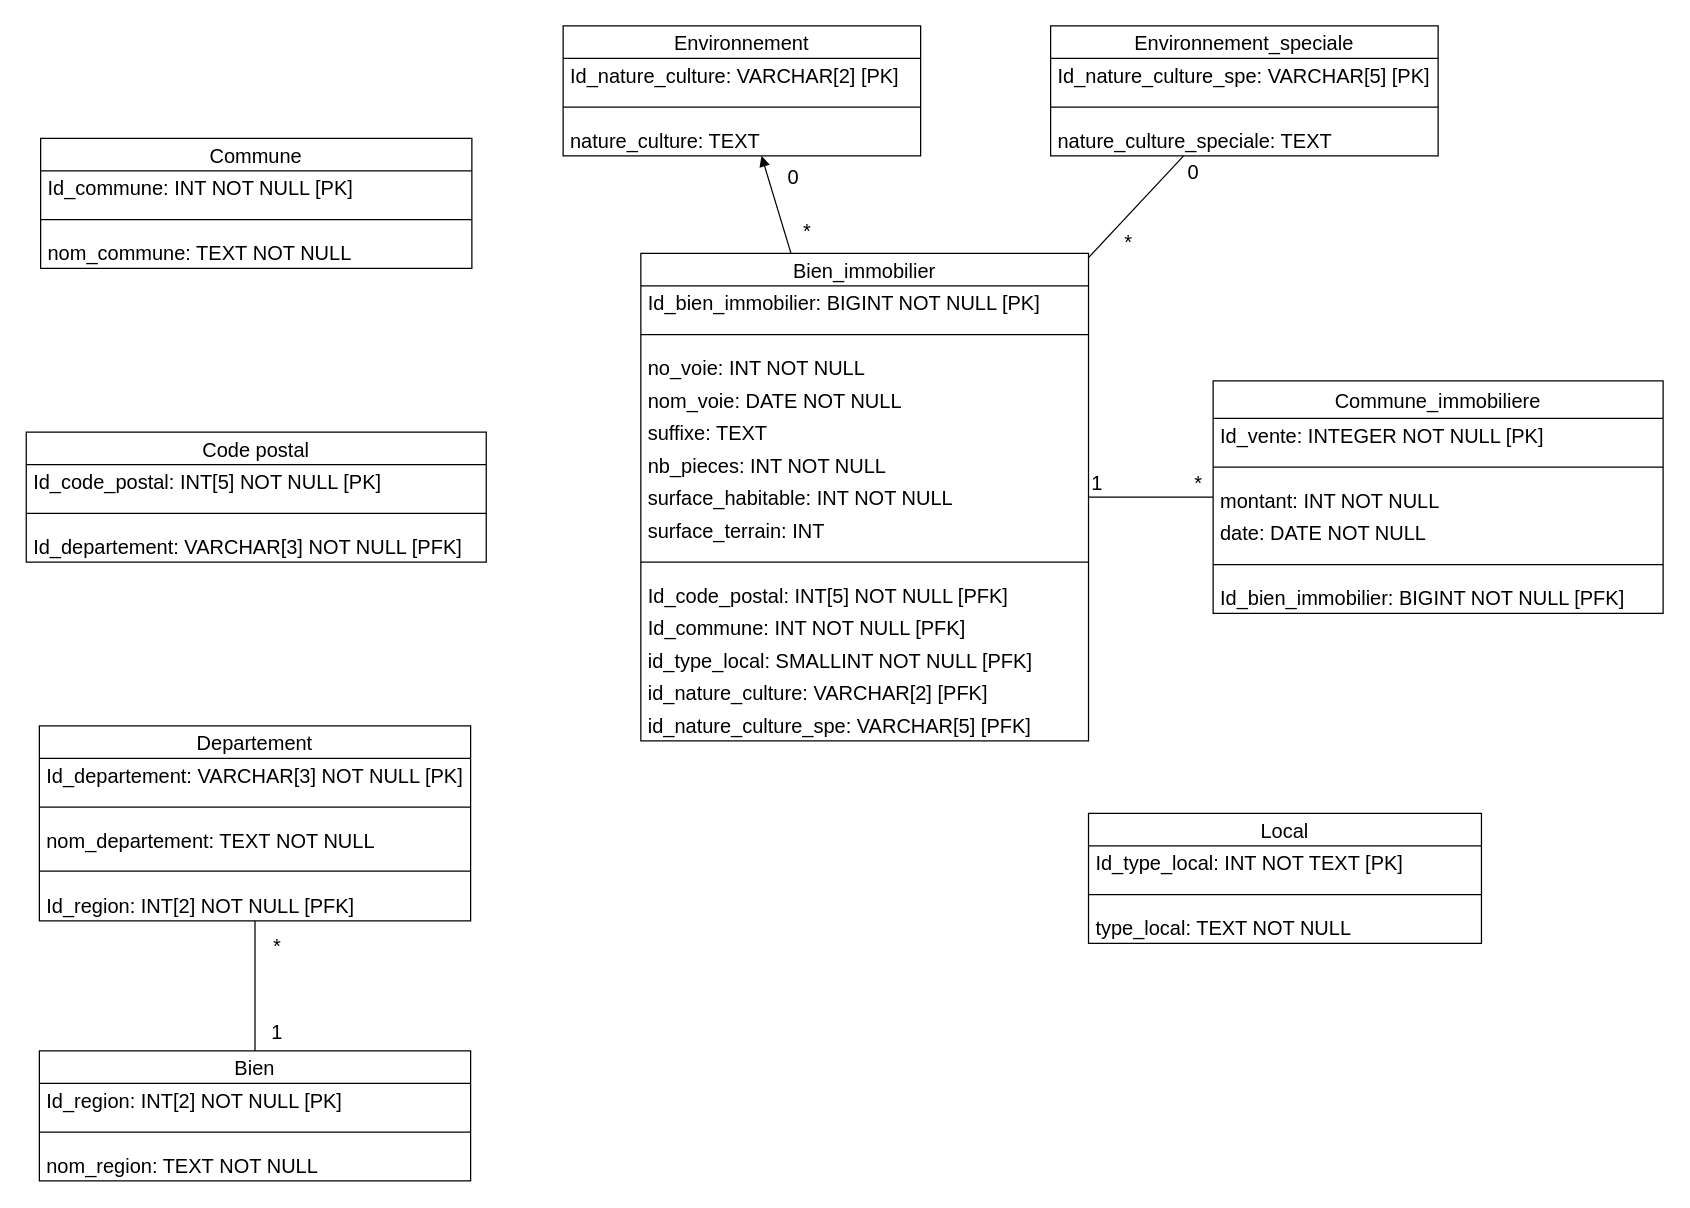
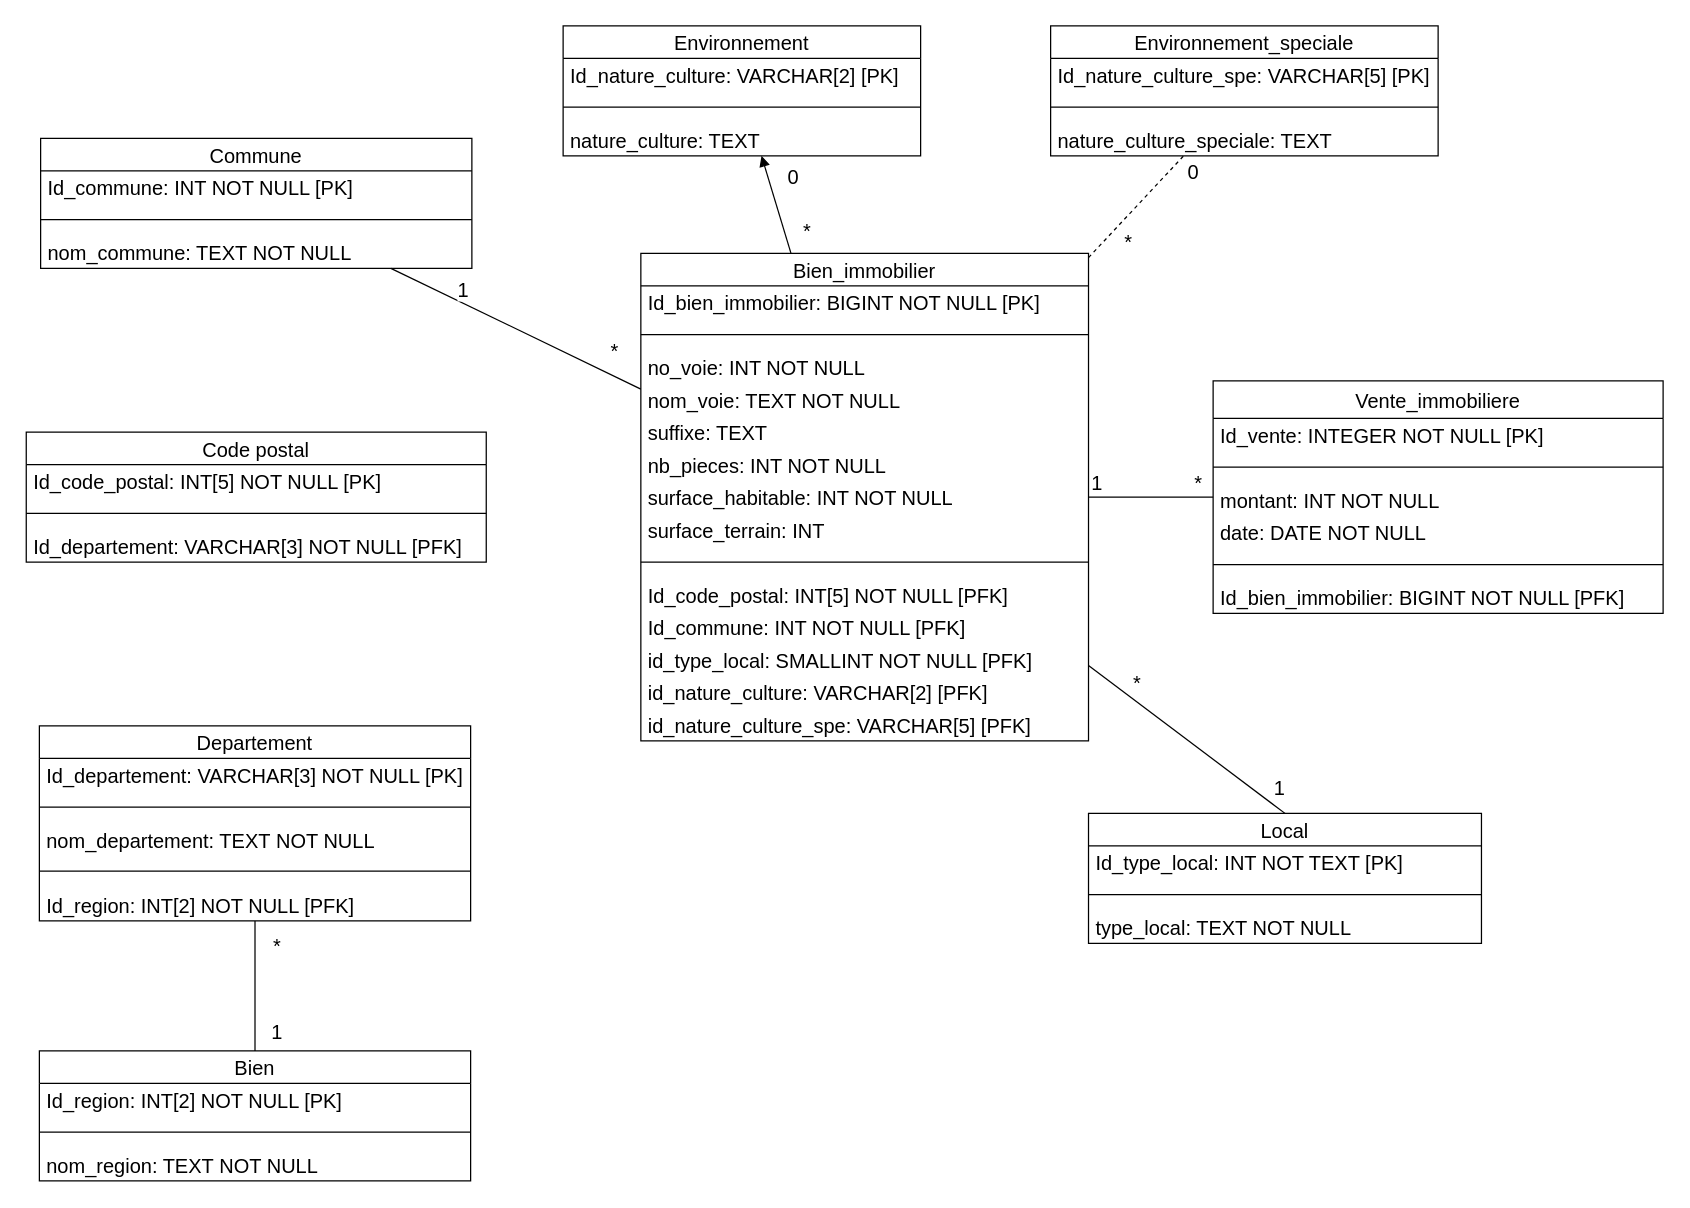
edge "Environnement_speciale" -- "Bien_immobilier": style solid -> dashed
edge "Commune" -- "Bien_immobilier": added, labels "1", "*"
node "nom_voie: DATE NOT NULL": label "nom_voie: DATE NOT NULL" -> "nom_voie: TEXT NOT NULL"
node "Commune_immobiliere": label "Commune_immobiliere" -> "Vente_immobiliere"
edge "Bien_immobilier" -- "Local": added, labels "*", "1"
